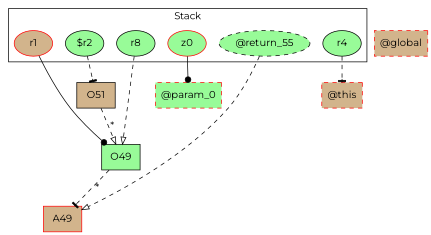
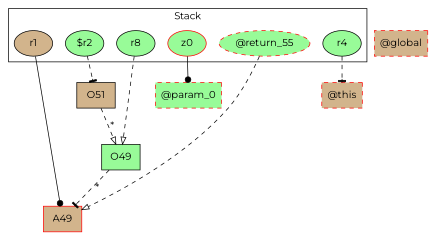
node "r1": color red -> black
node "@return_55": color black -> red
edge "r1" -> "O49": now "r1" -> "A49"
